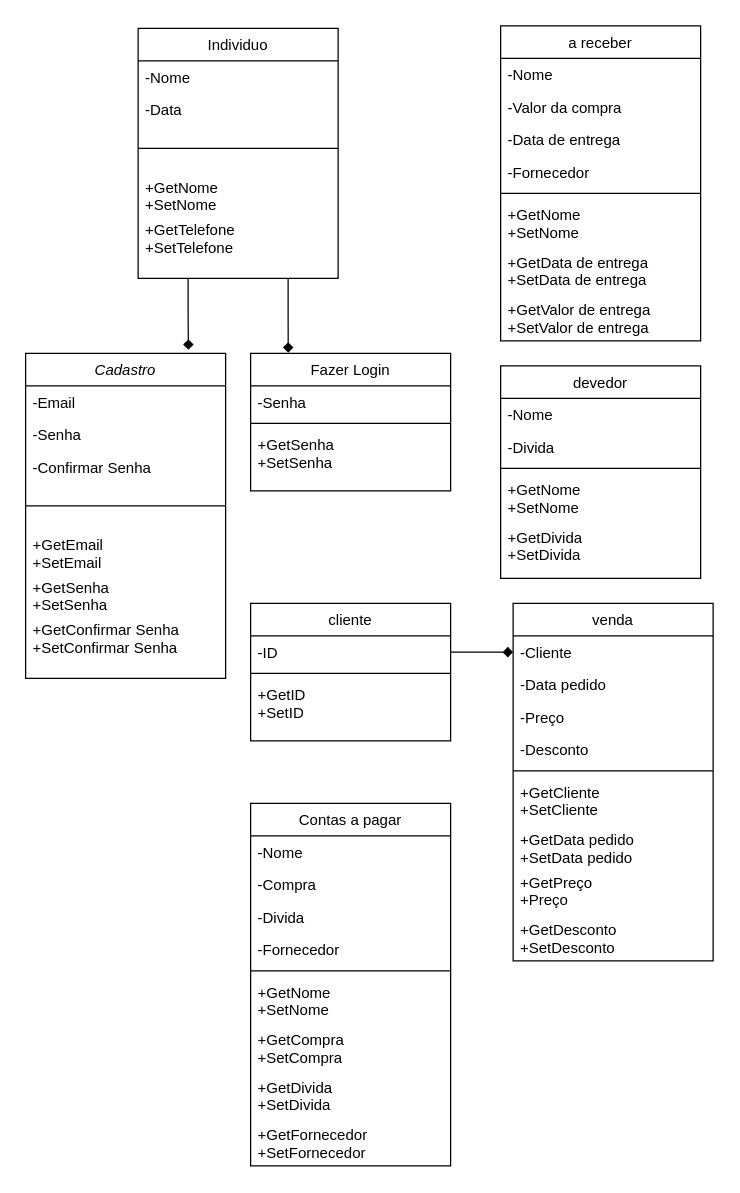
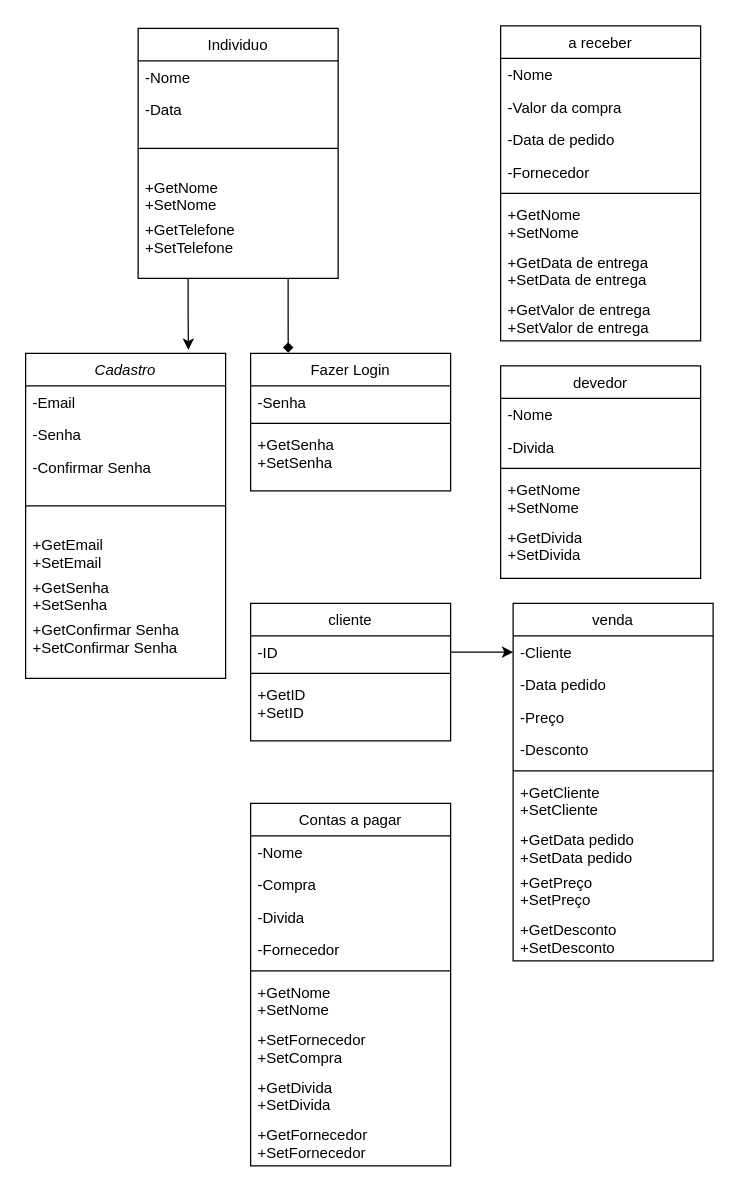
node "-Data de entrega": label "-Data de entrega" -> "-Data de pedido"
edge "Individuo" -> "Cadastro": arrowhead diamond -> classic
edge "-ID" -> "-Cliente": arrowhead diamond -> classic
node "+GetPreço +Preço": label "+GetPreço +Preço" -> "+GetPreço +SetPreço"
node "+GetCompra +SetCompra": label "+GetCompra +SetCompra" -> "+SetFornecedor +SetCompra"
